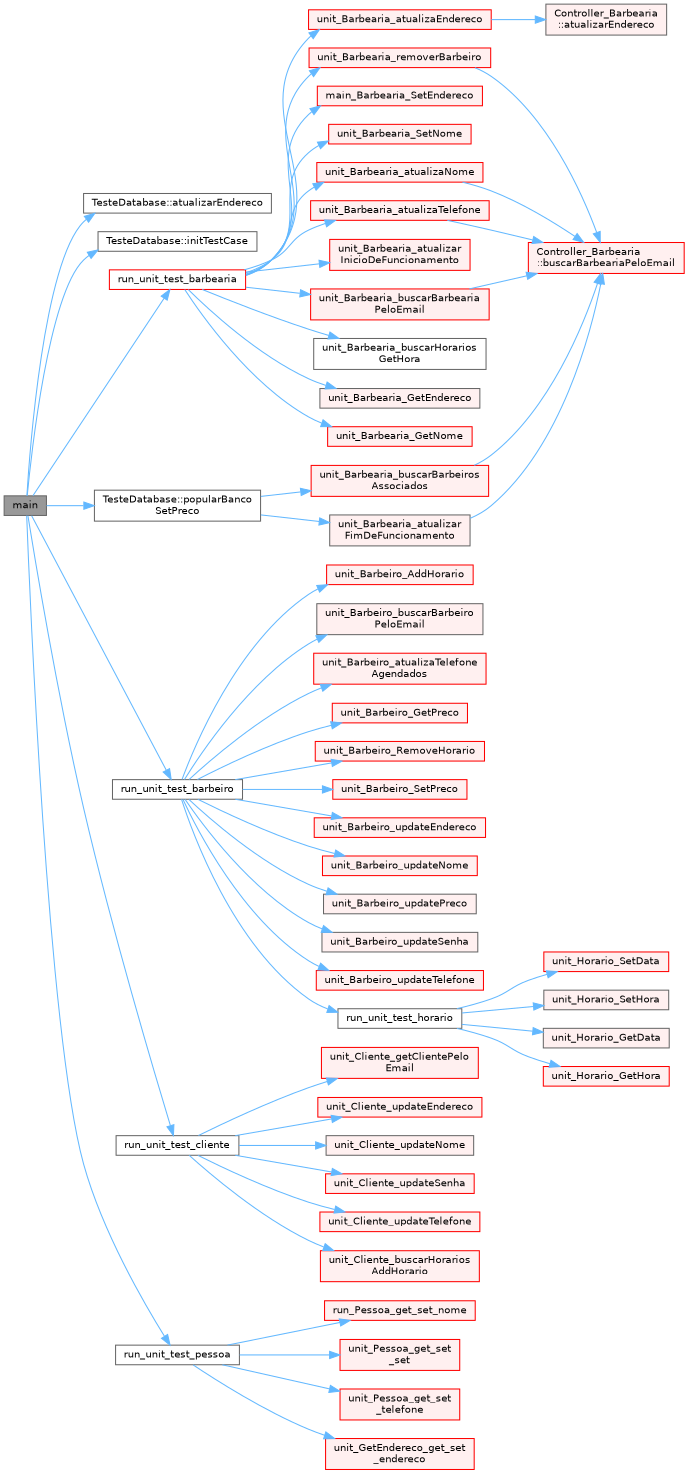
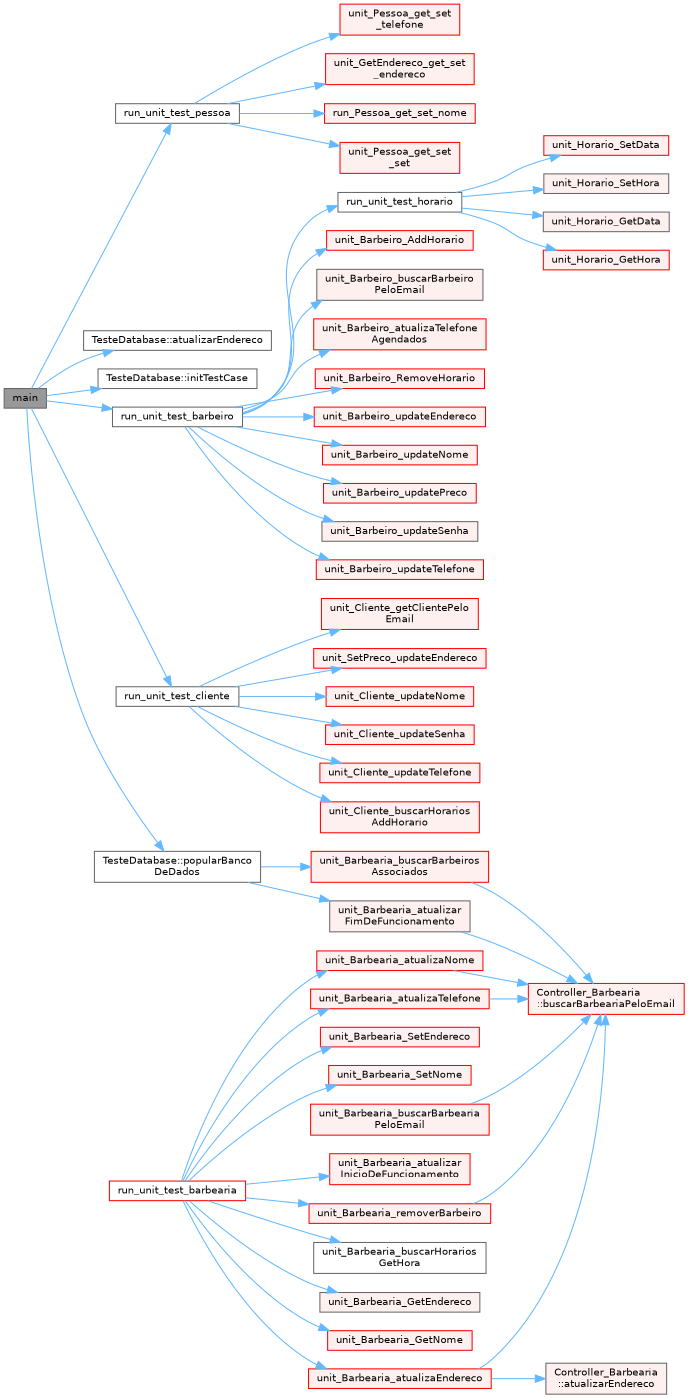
node "main_Barbearia_SetEndereco": label "main_Barbearia_SetEndereco" -> "unit_Barbearia_SetEndereco"
edge "run_unit_test_barbearia" -> "unit_Barbearia_buscarBarbearia PeloEmail": removed
edge "main" -> "run_unit_test_barbearia": removed
node "TesteDatabase::popularBanco SetPreco": label "TesteDatabase::popularBanco SetPreco" -> "TesteDatabase::popularBanco DeDados"
node "unit_Barbeiro_GetPreco": removed
node "unit_Barbeiro_SetPreco": removed
node "unit_Barbeiro_updatePreco": color grey40 -> red
node "unit_Cliente_updateEndereco": label "unit_Cliente_updateEndereco" -> "unit_SetPreco_updateEndereco"
node "unit_Cliente_updateNome": color grey40 -> red
edge "unit_Barbearia_atualizaEndereco" -> "Controller_Barbearia ::buscarBarbeariaPeloEmail": added
